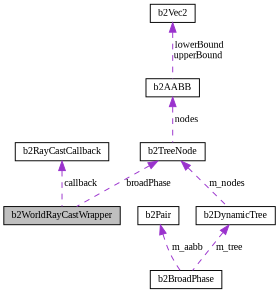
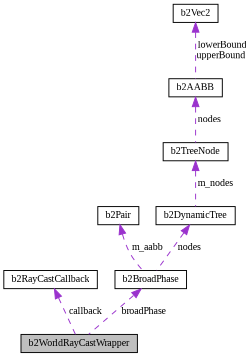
edge "b2WorldRayCastWrapper" -> "b2TreeNode": now "b2WorldRayCastWrapper" -> "b2BroadPhase"
edge "b2BroadPhase" -> "b2DynamicTree": label " m_tree" -> " nodes"
